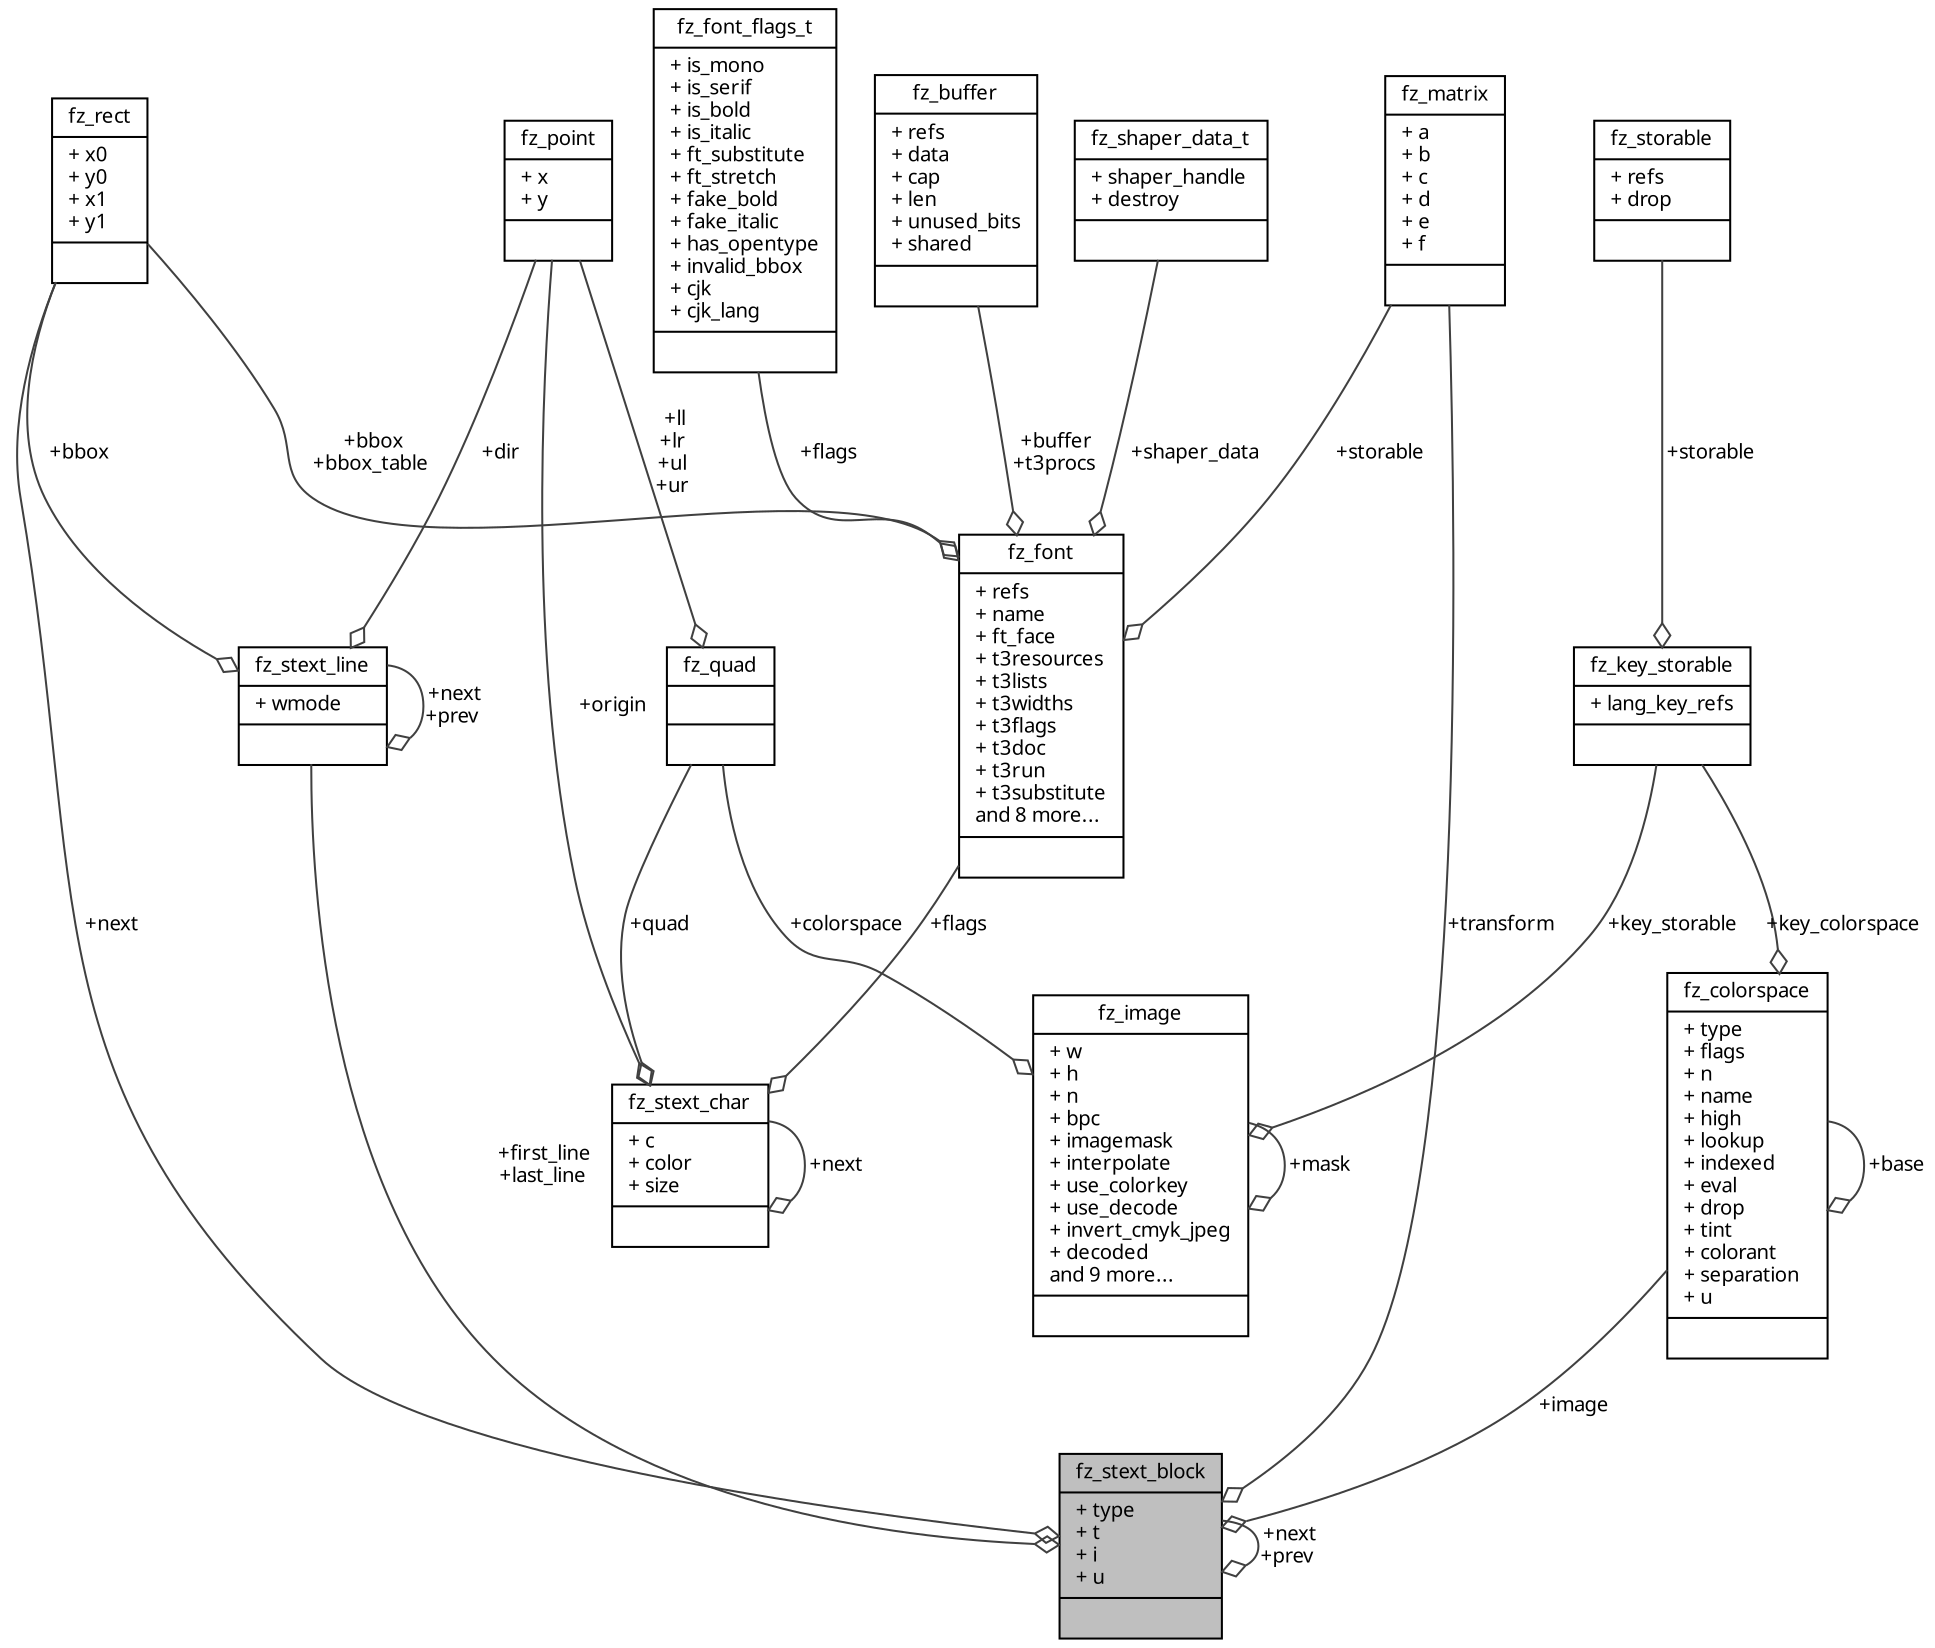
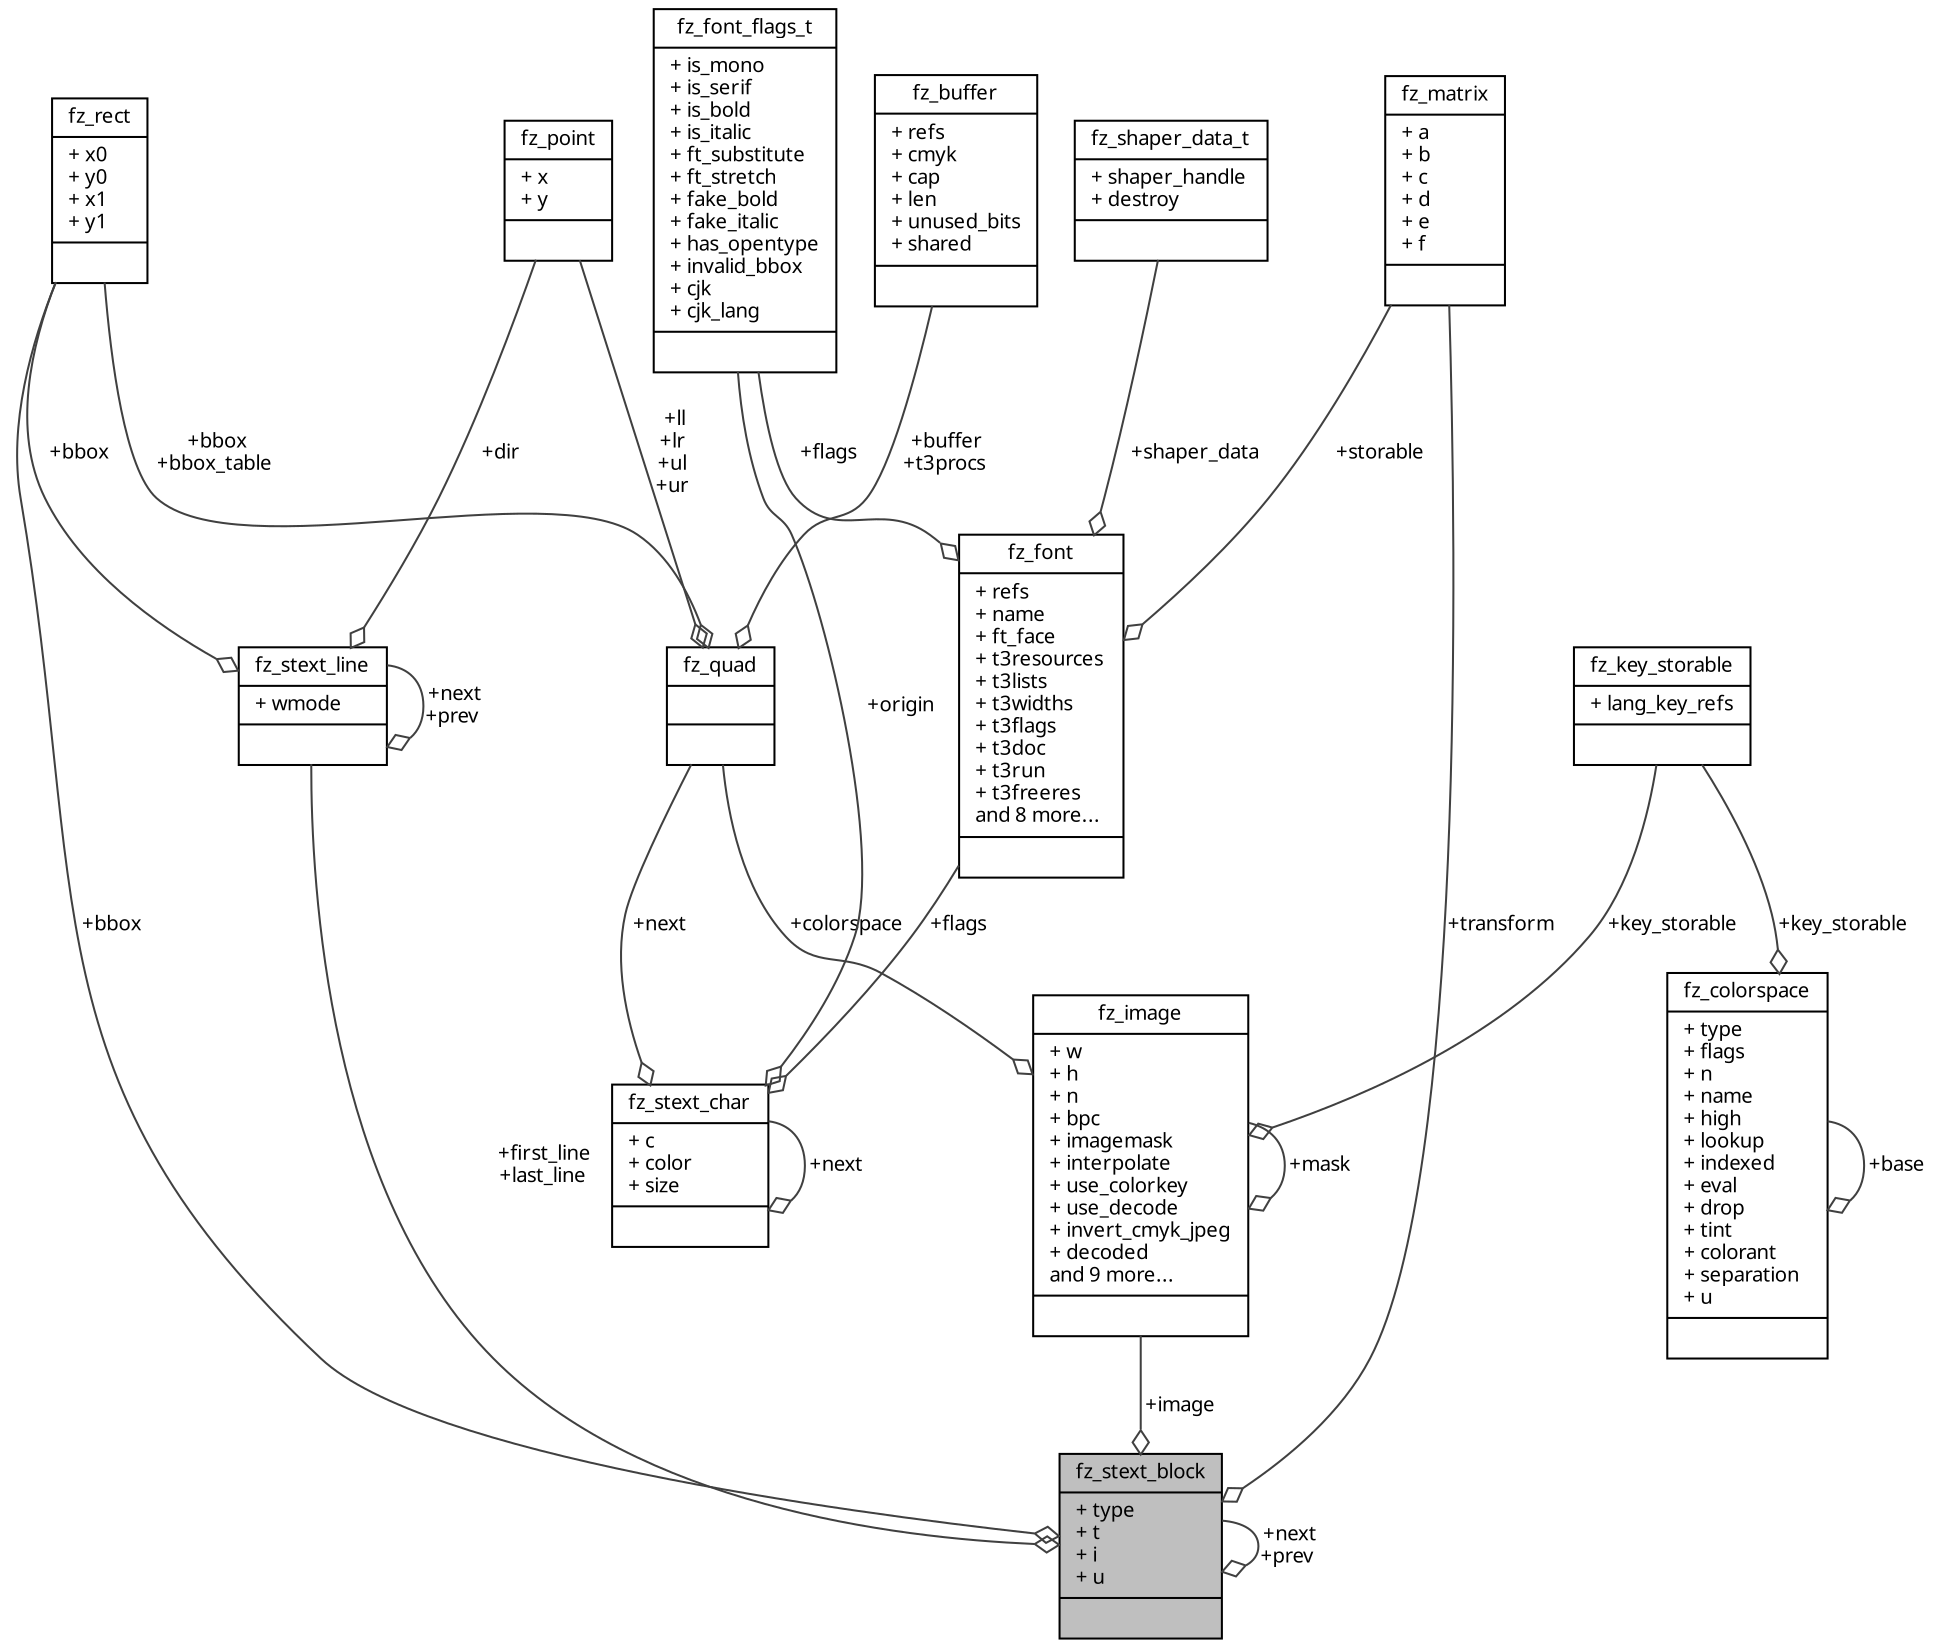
node "fz_buffer": text "+ data" -> "+ cmyk"
node "fz_storable": removed
edge "fz_buffer" -> "fz_font": now "fz_buffer" -> "fz_quad"
edge "fz_rect" -> "fz_font": now "fz_rect" -> "fz_quad"
edge "fz_point" -> "fz_stext_char": now "fz_font_flags_t" -> "fz_stext_char"
node "fz_font": text "+ t3substitute" -> "+ t3freeres"
edge "fz_rect" -> "fz_stext_block": label " +next" -> " +bbox"
edge "fz_quad" -> "fz_stext_char": label " +quad" -> " +next"
edge "fz_key_storable" -> "fz_colorspace": label " +key_colorspace" -> " +key_storable"
edge "fz_colorspace" -> "fz_stext_block": now "fz_image" -> "fz_stext_block"
